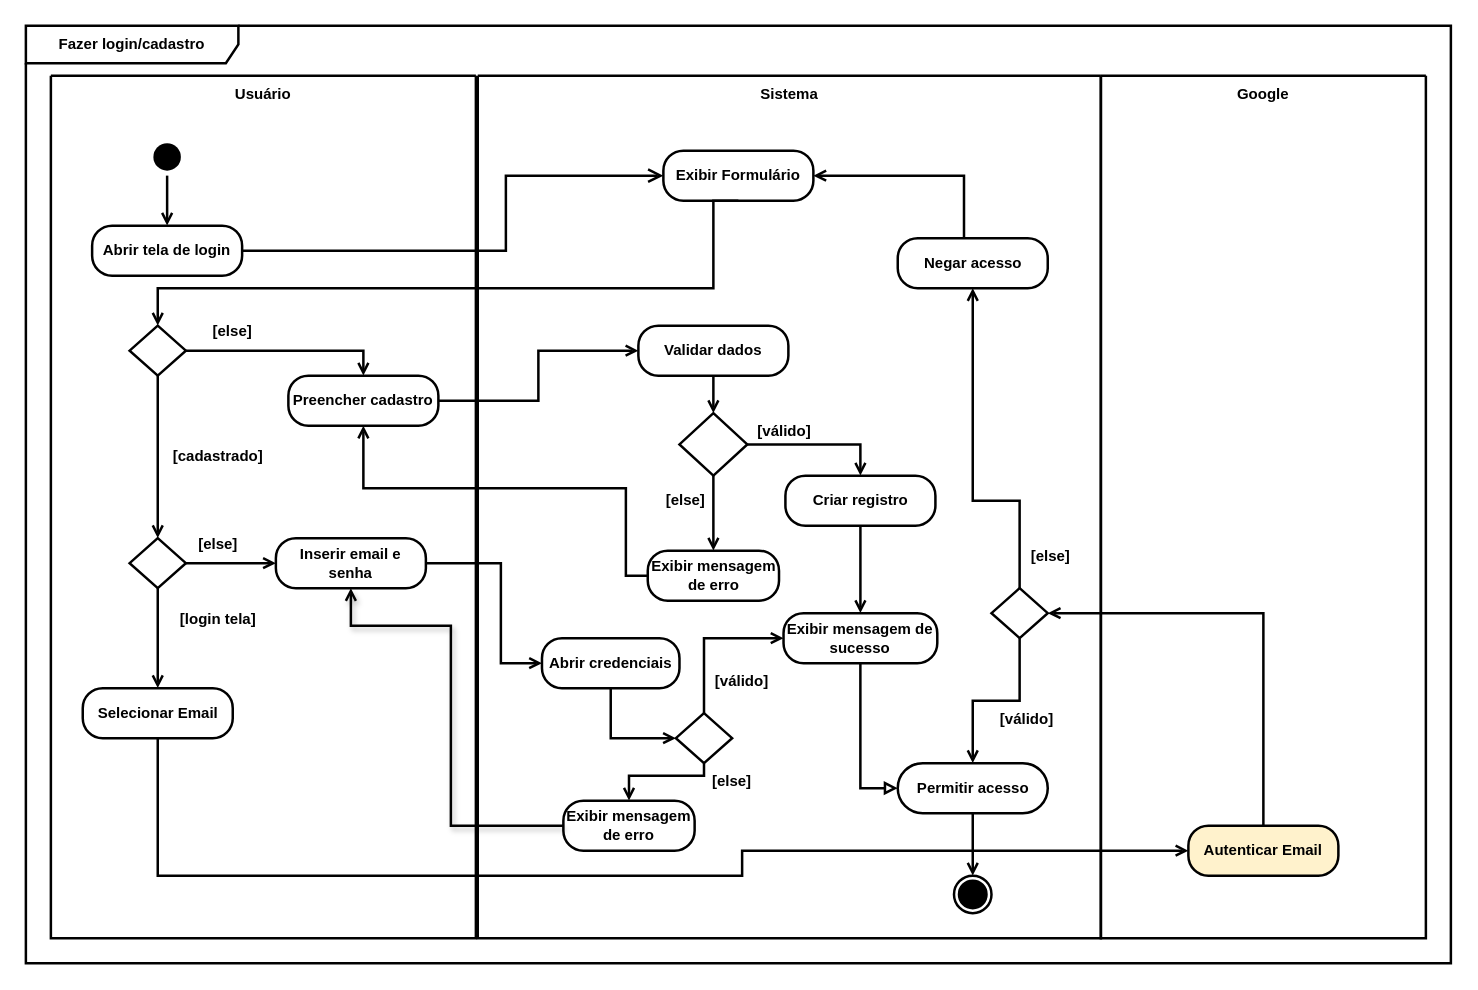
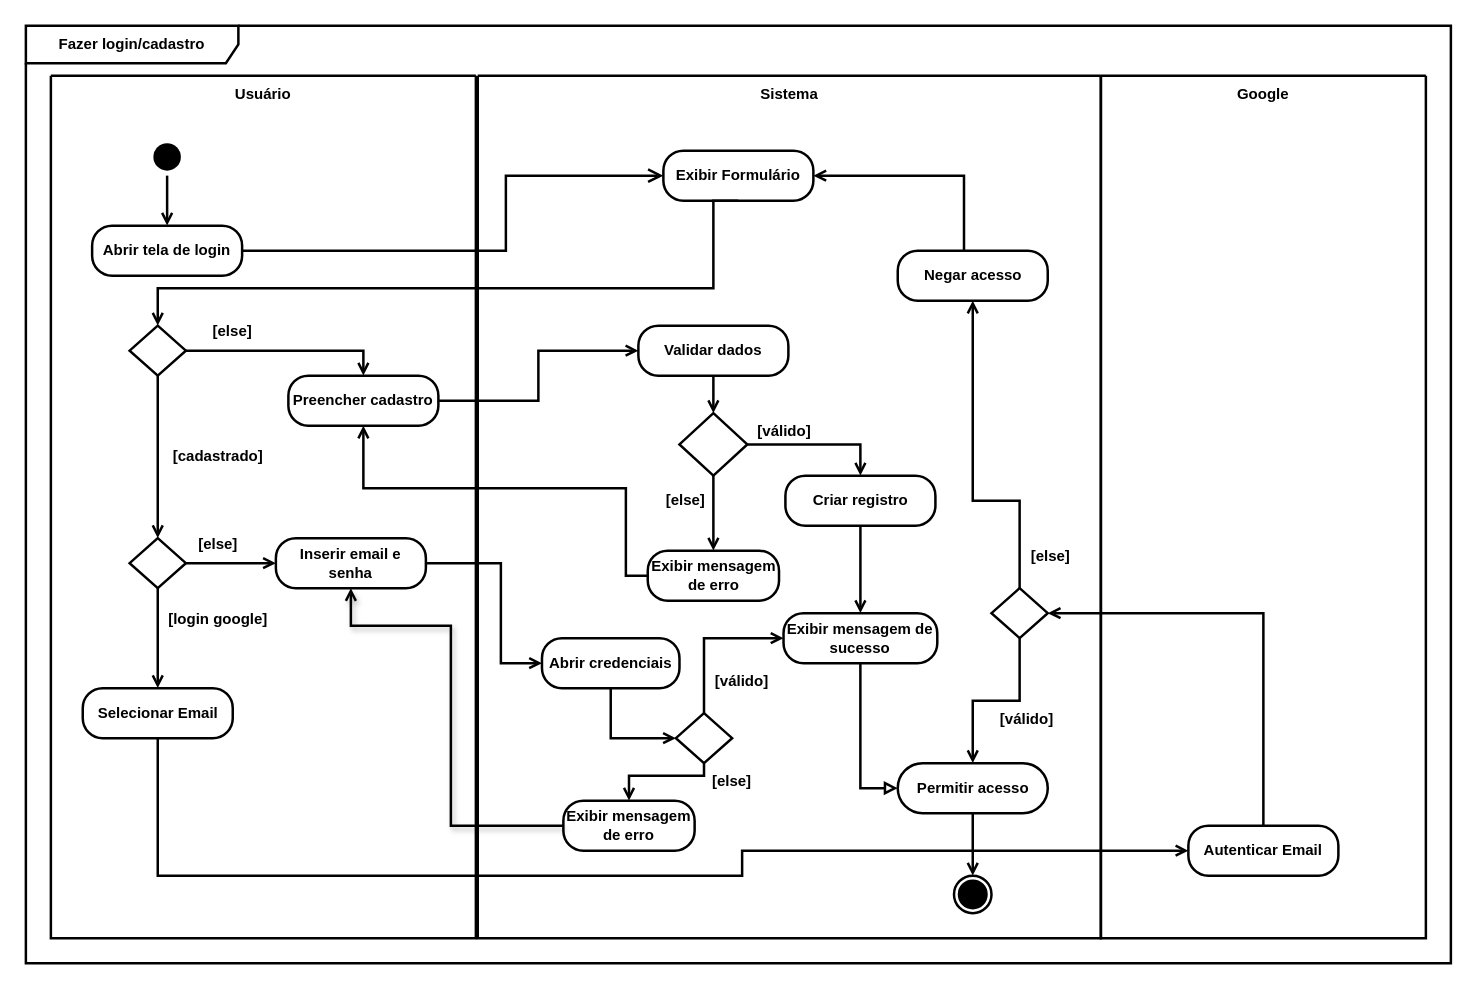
node "Negar acesso": moved (973, 263) -> (973, 276)
node "[login tela]": label "[login tela]" -> "[login google]"
node "Autenticar Email": fillcolor #fff2cc -> #ffffff
